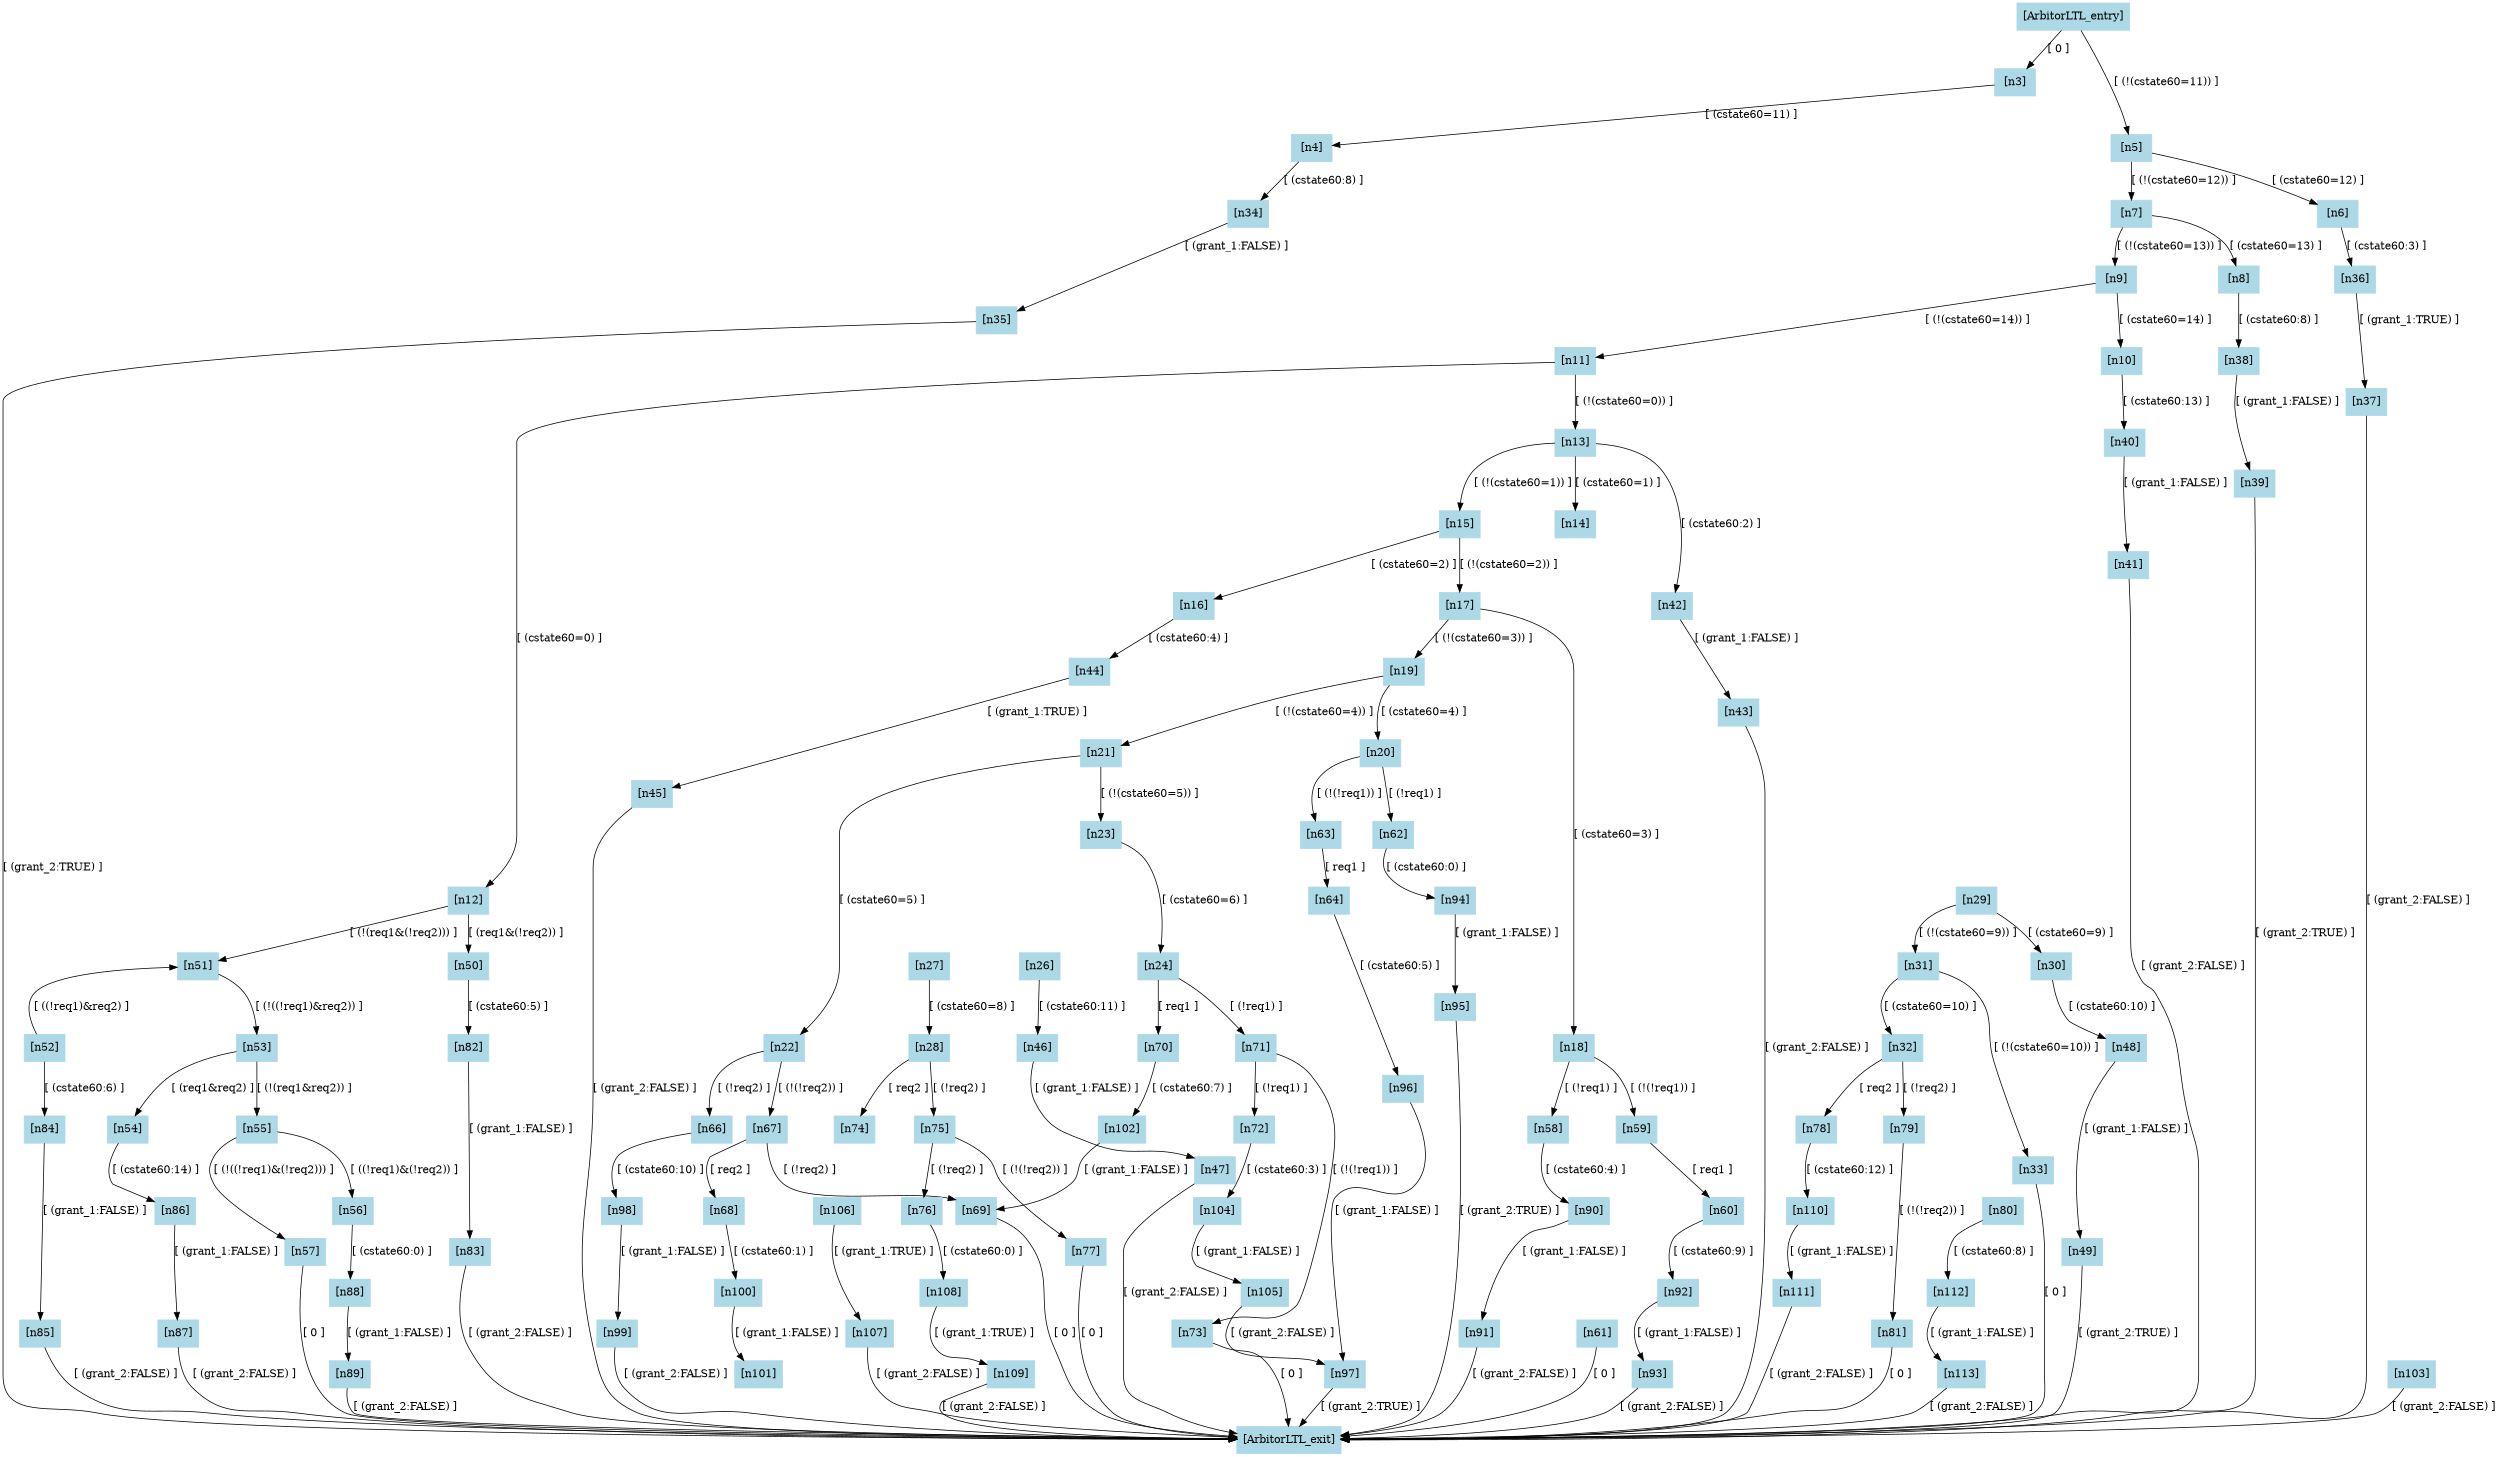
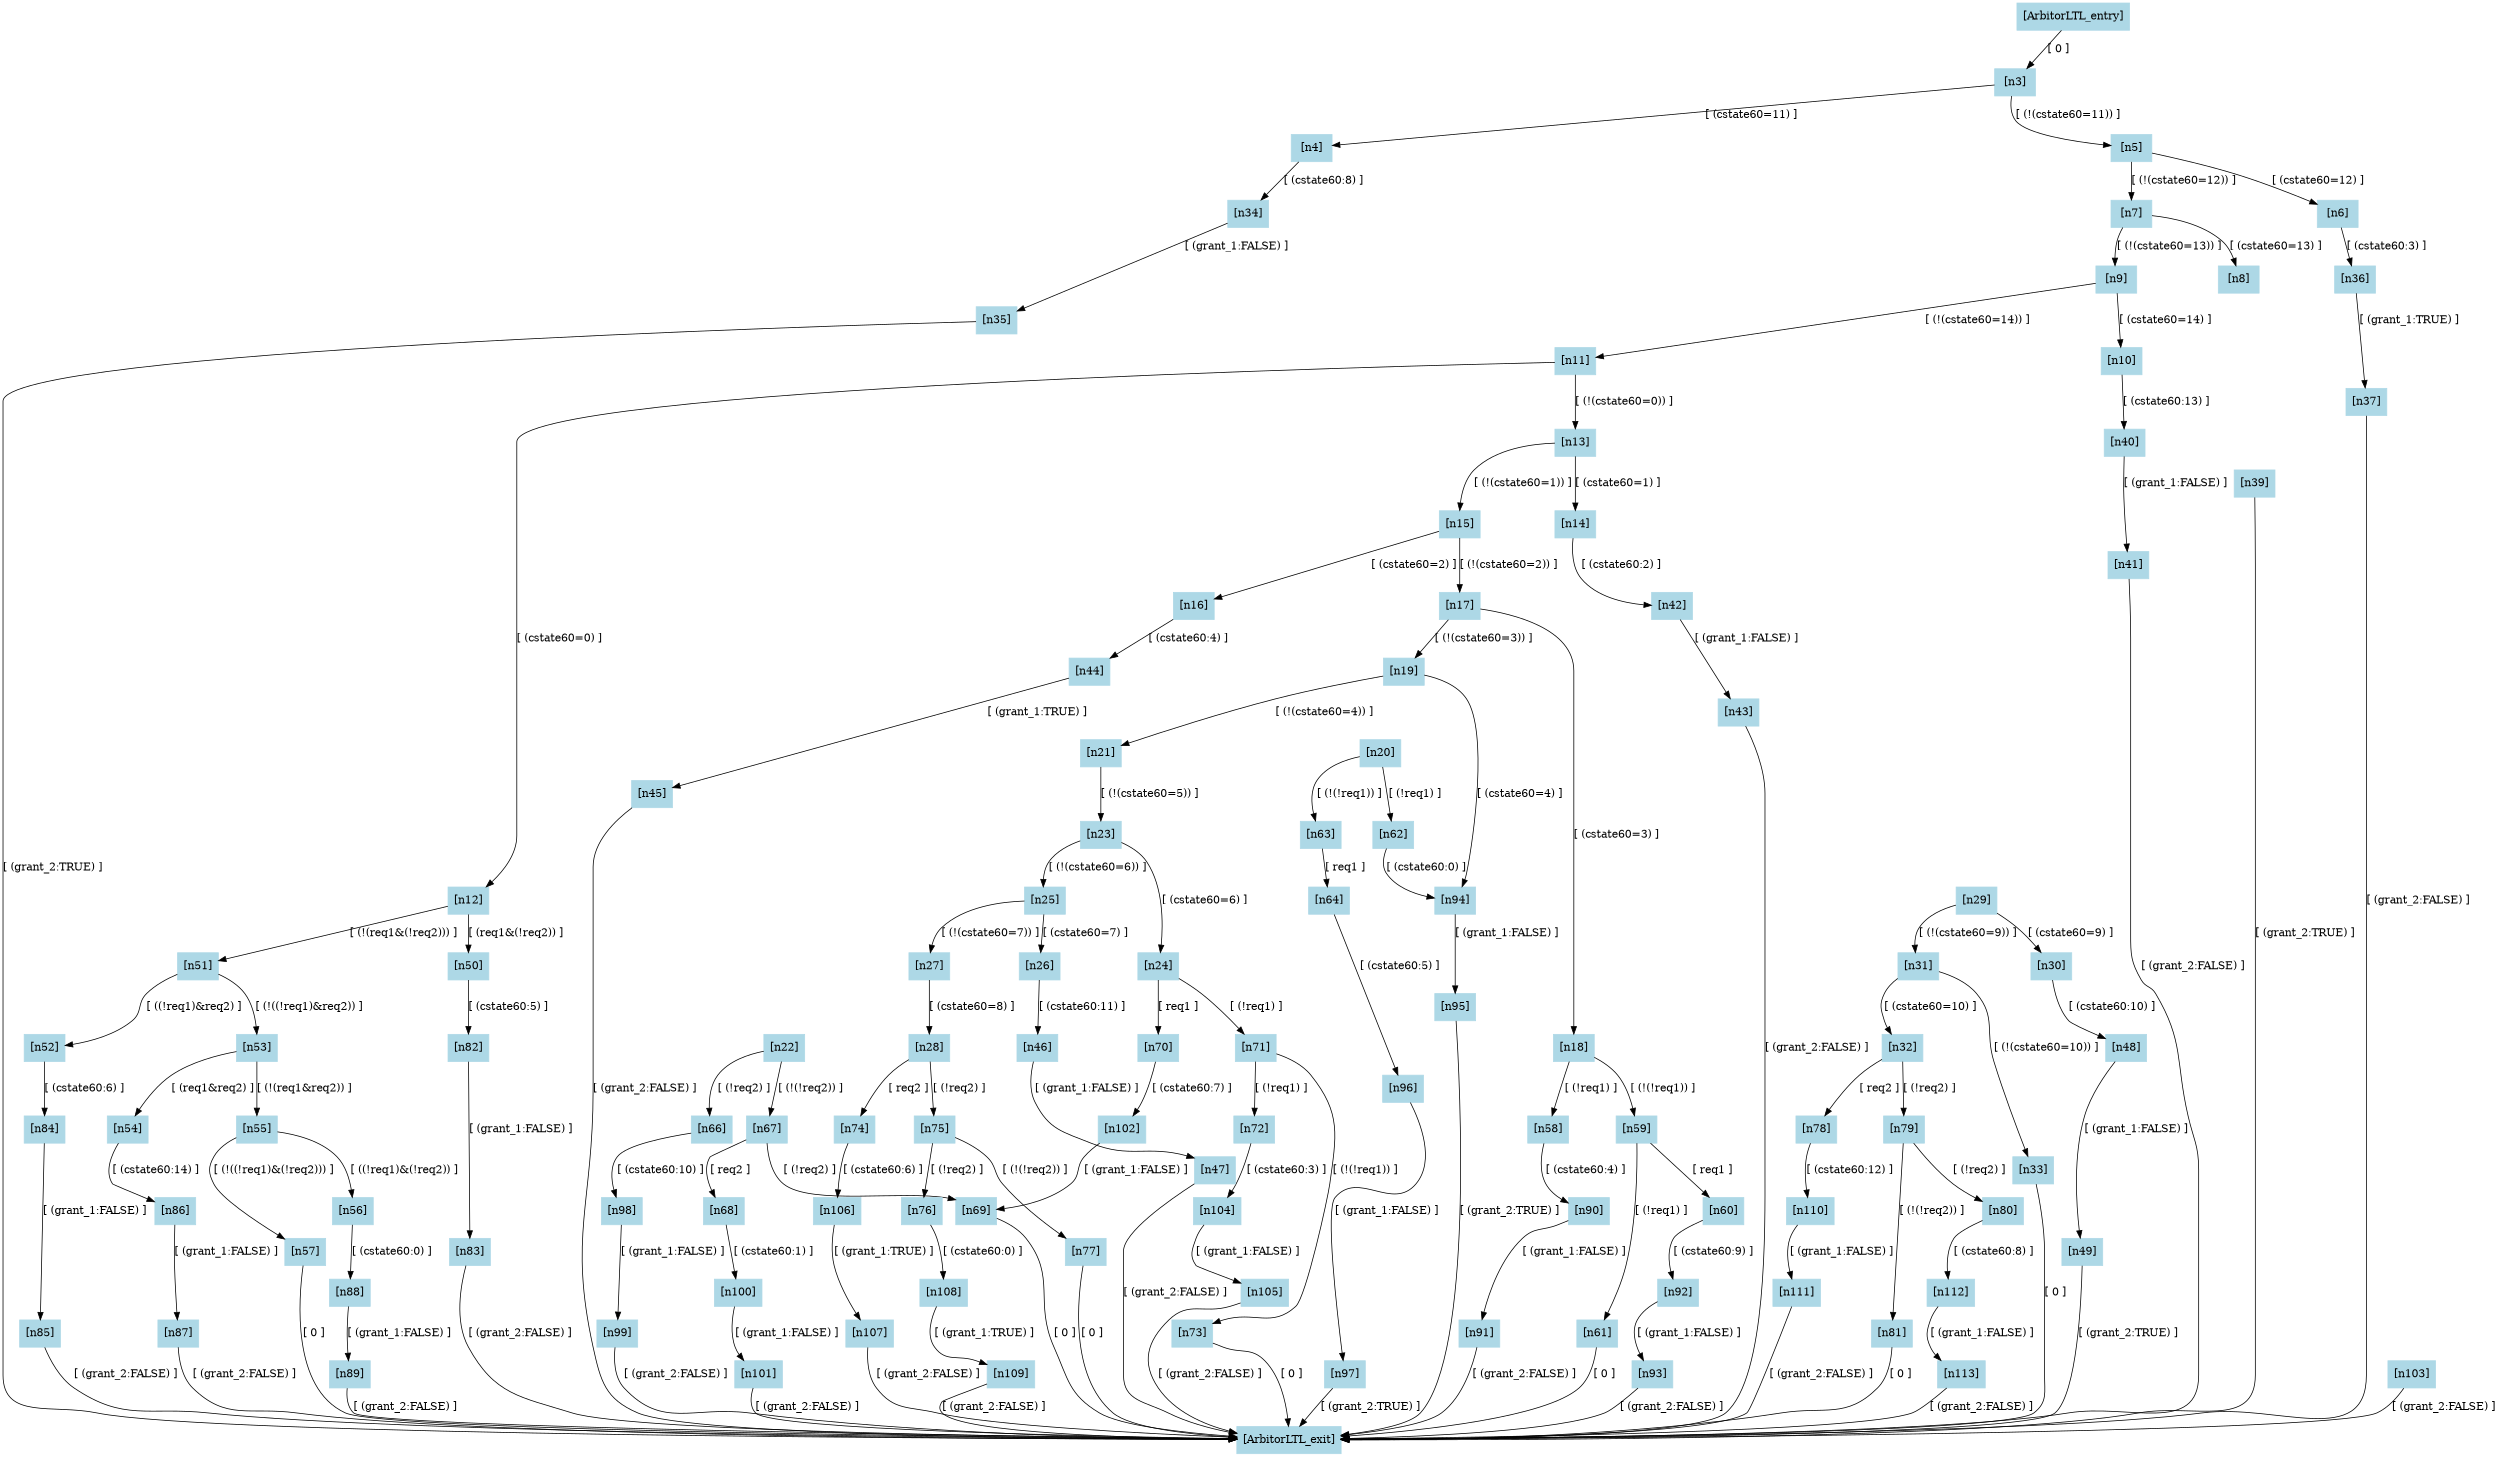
edge "[ArbitorLTL_entry]" -> "[n5]": now "[n3]" -> "[n5]"
node "[n38]": removed
edge "[n13]" -> "[n42]": now "[n14]" -> "[n42]"
edge "[n19]" -> "[n20]": now "[n19]" -> "[n94]"
edge "[n21]" -> "[n22]": removed, label "[ (cstate60=5) ]"
node "[n25]": added
edge "[n52]" -> "[n51]": reversed
edge "[n74]" -> "[n106]": added, label "[ (cstate60:6) ]"
edge "[n79]" -> "[n80]": added, label "[ (!req2) ]"
edge "[n59]" -> "[n61]": added, label "[ (!req1) ]"
edge "[n105]" -> "[n97]": now "[n105]" -> "[ArbitorLTL_exit]"
edge "[n101]" -> "[ArbitorLTL_exit]": added, label "[ (grant_2:FALSE) ]"
